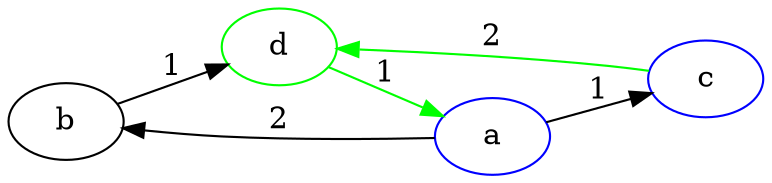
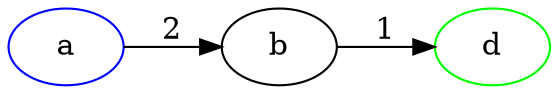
node "c": removed
edge "d" -> "a": removed, label "1"
